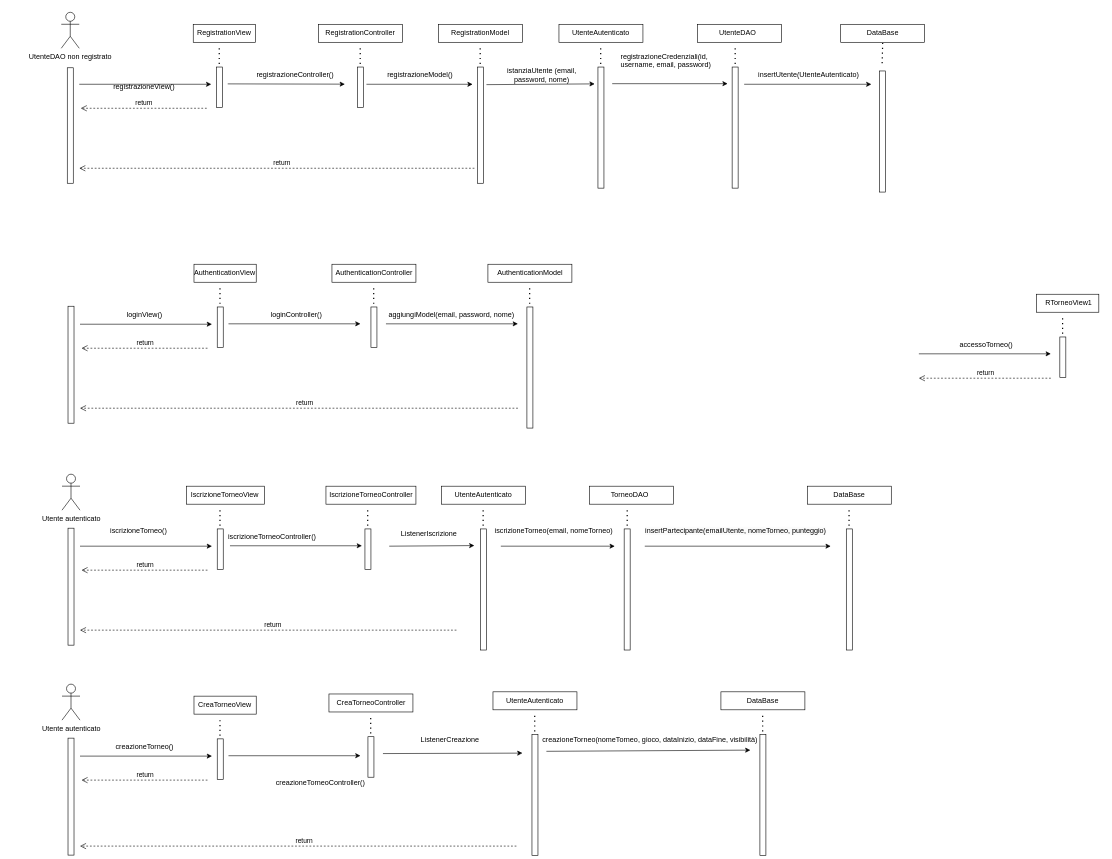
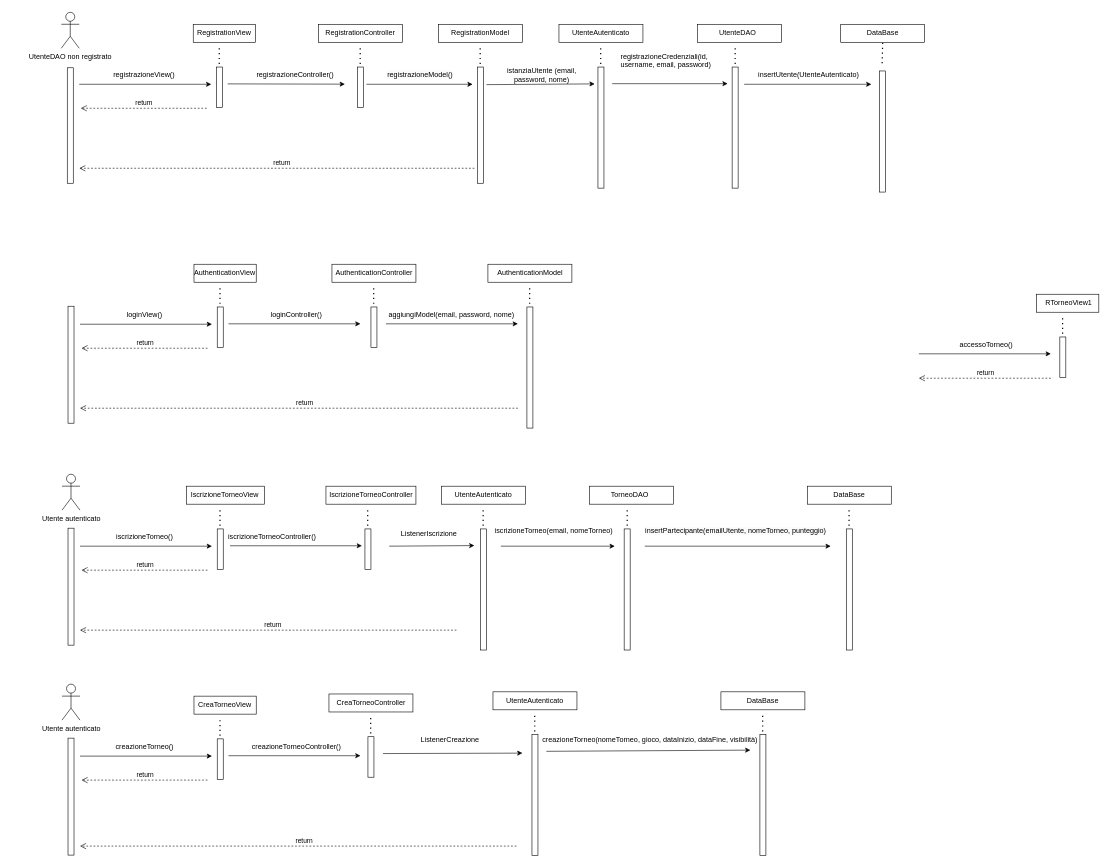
node "registrazioneView()": moved (144, 87) -> (144, 75)
node "iscrizioneTorneo()": moved (138, 531) -> (144, 537)
node "creazioneTorneoController()": moved (320, 783) -> (296, 747)
